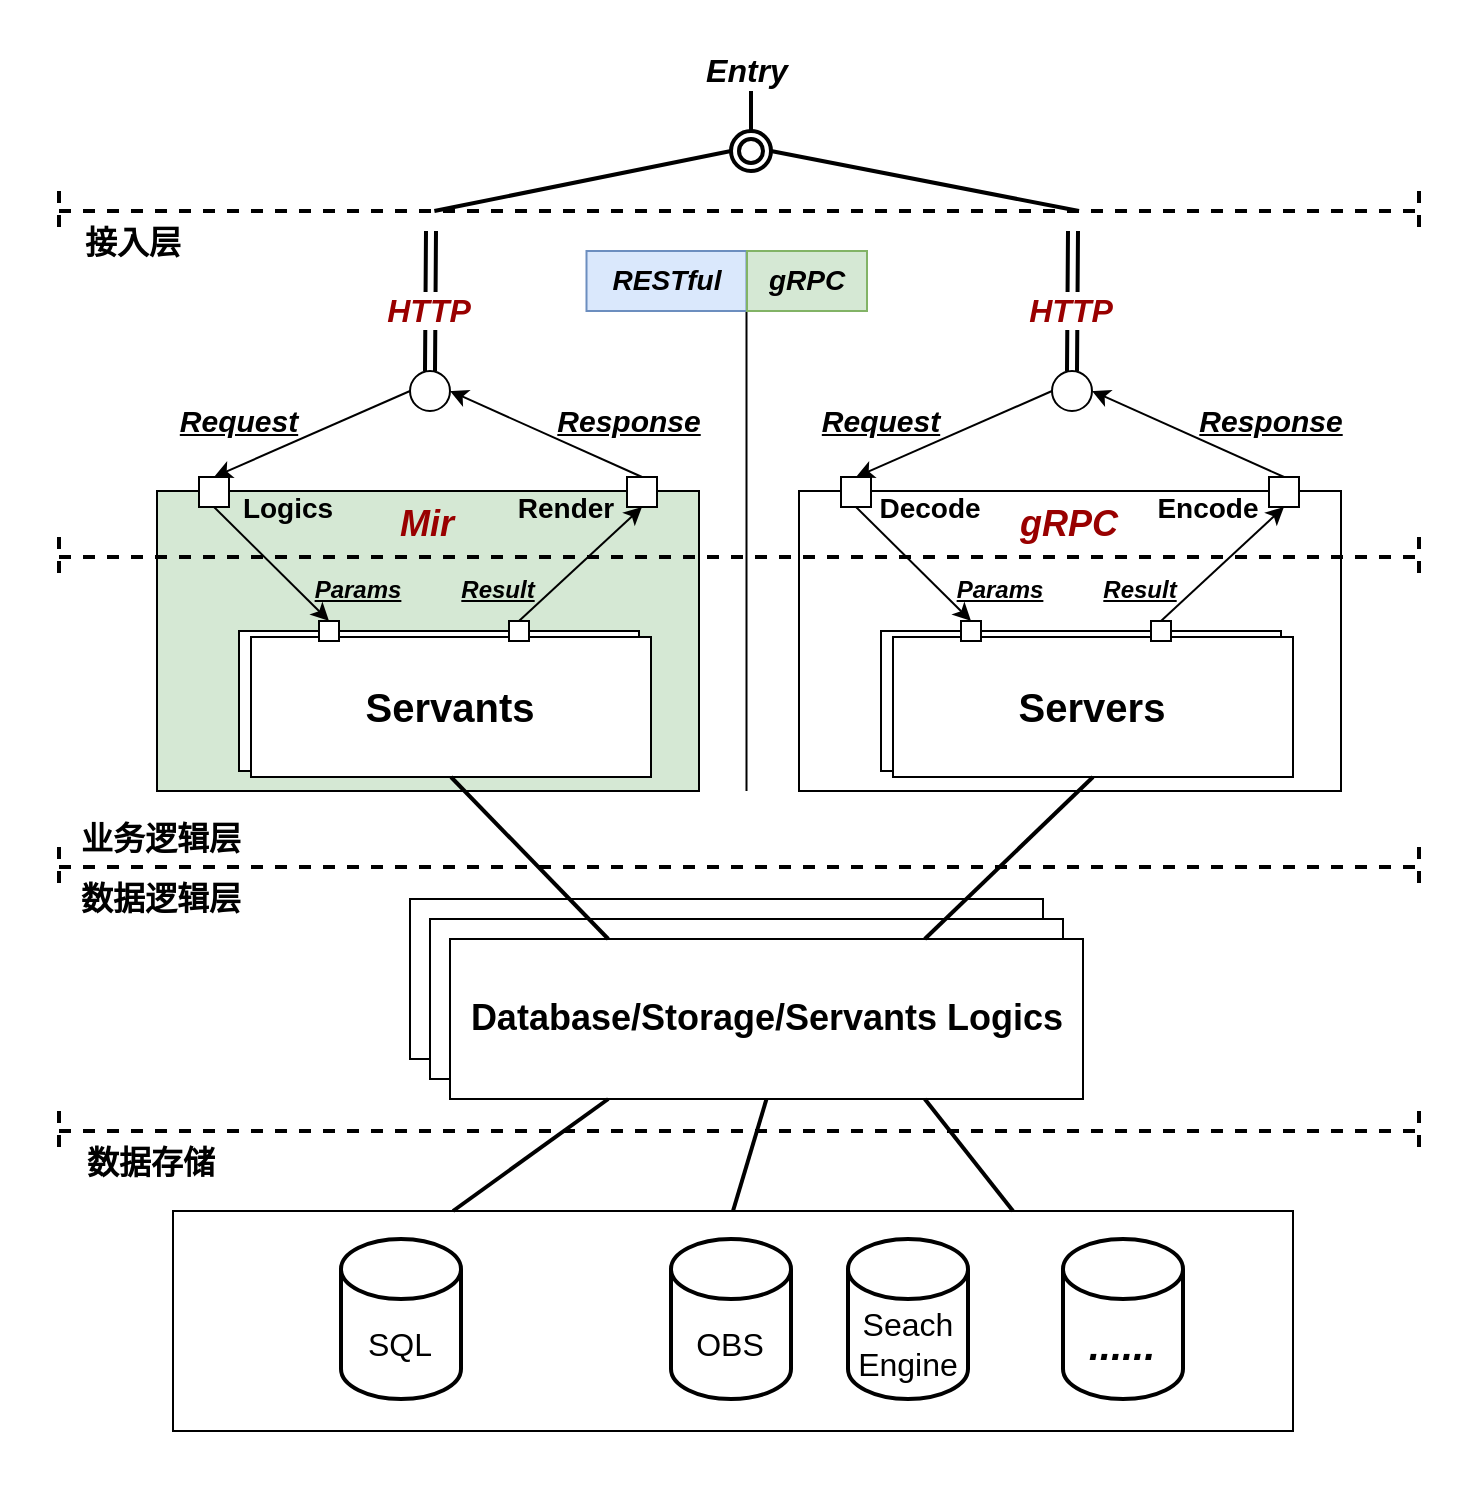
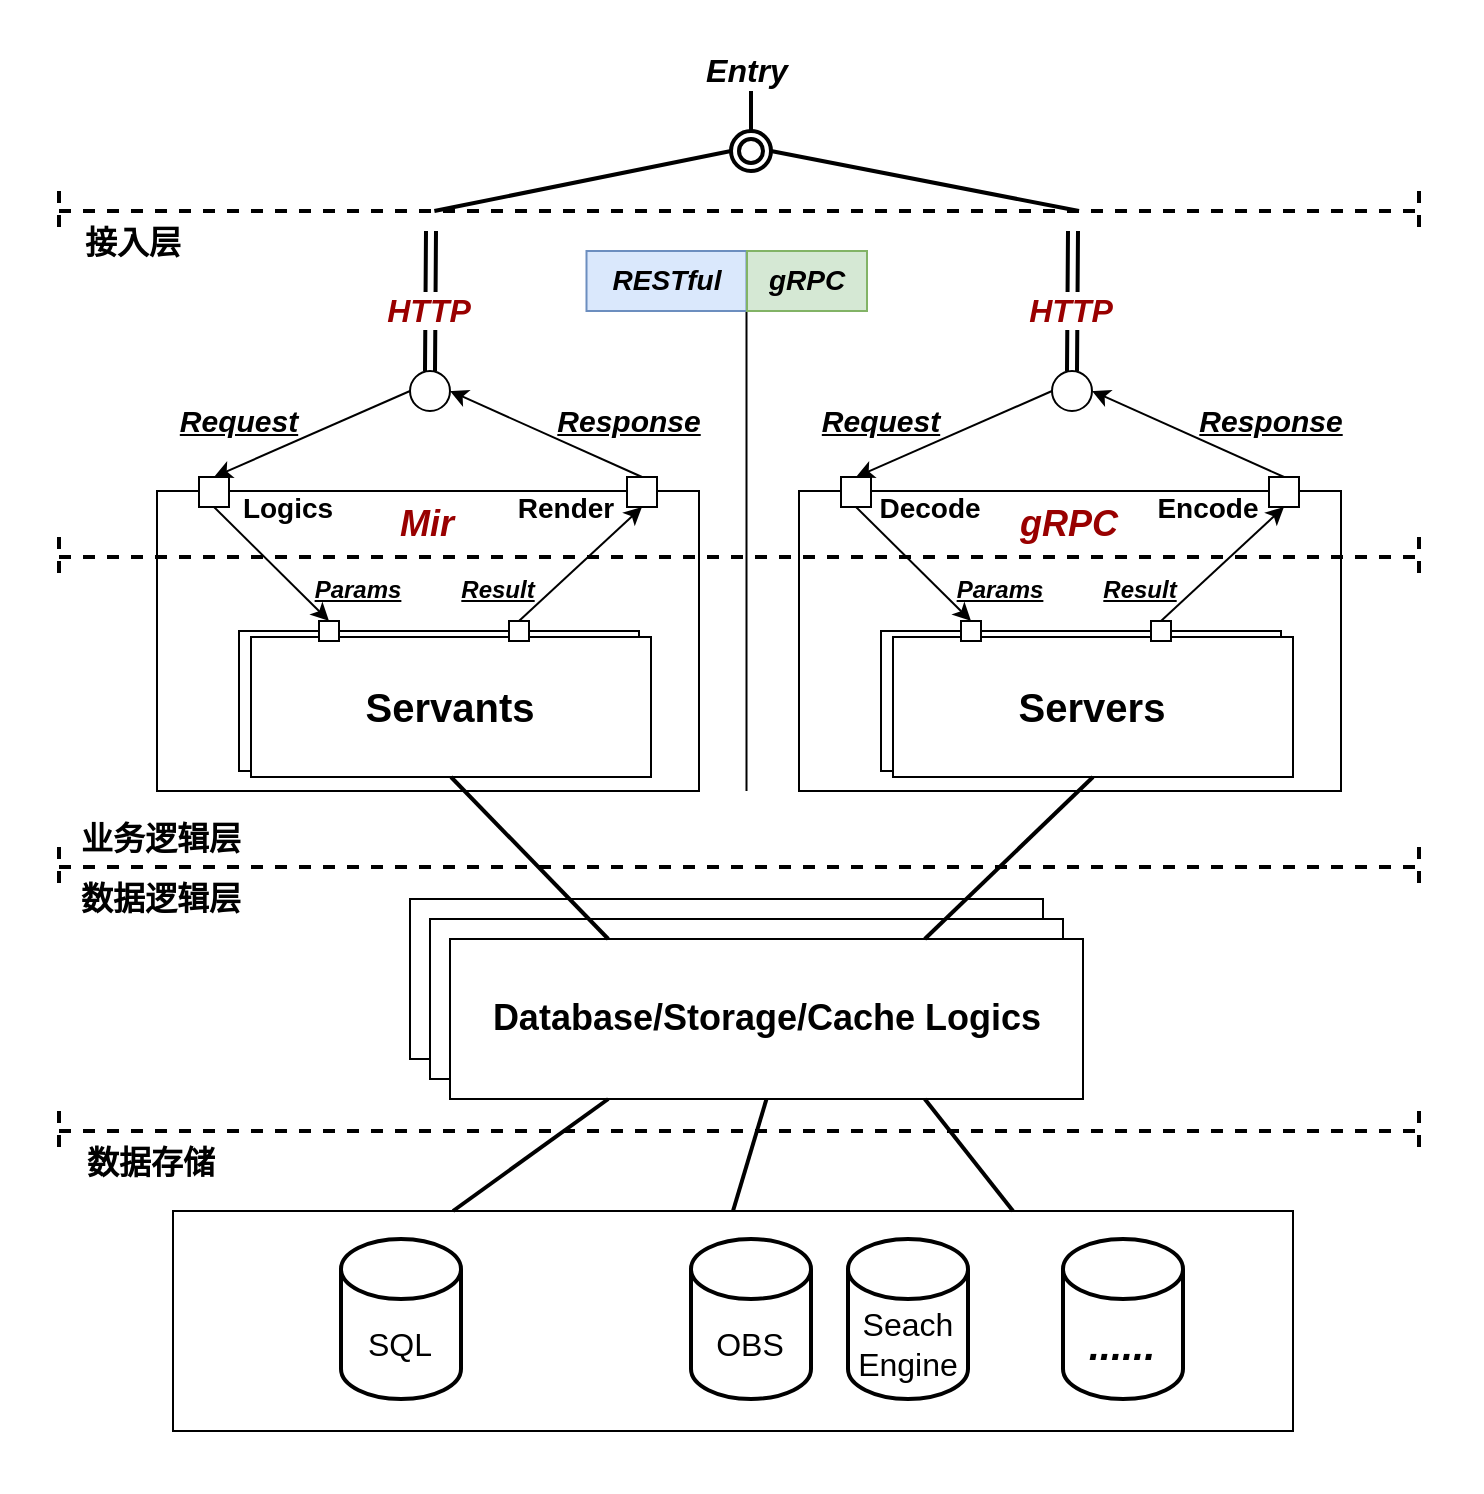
node "Mir": fillcolor #d5e8d4 -> #ffffff
node "Database/Storage/Servants Logics": label "Database/Storage/Servants Logics" -> "Database/Storage/Cache Logics"
node "OBS": moved (731, 1319) -> (751, 1319)
